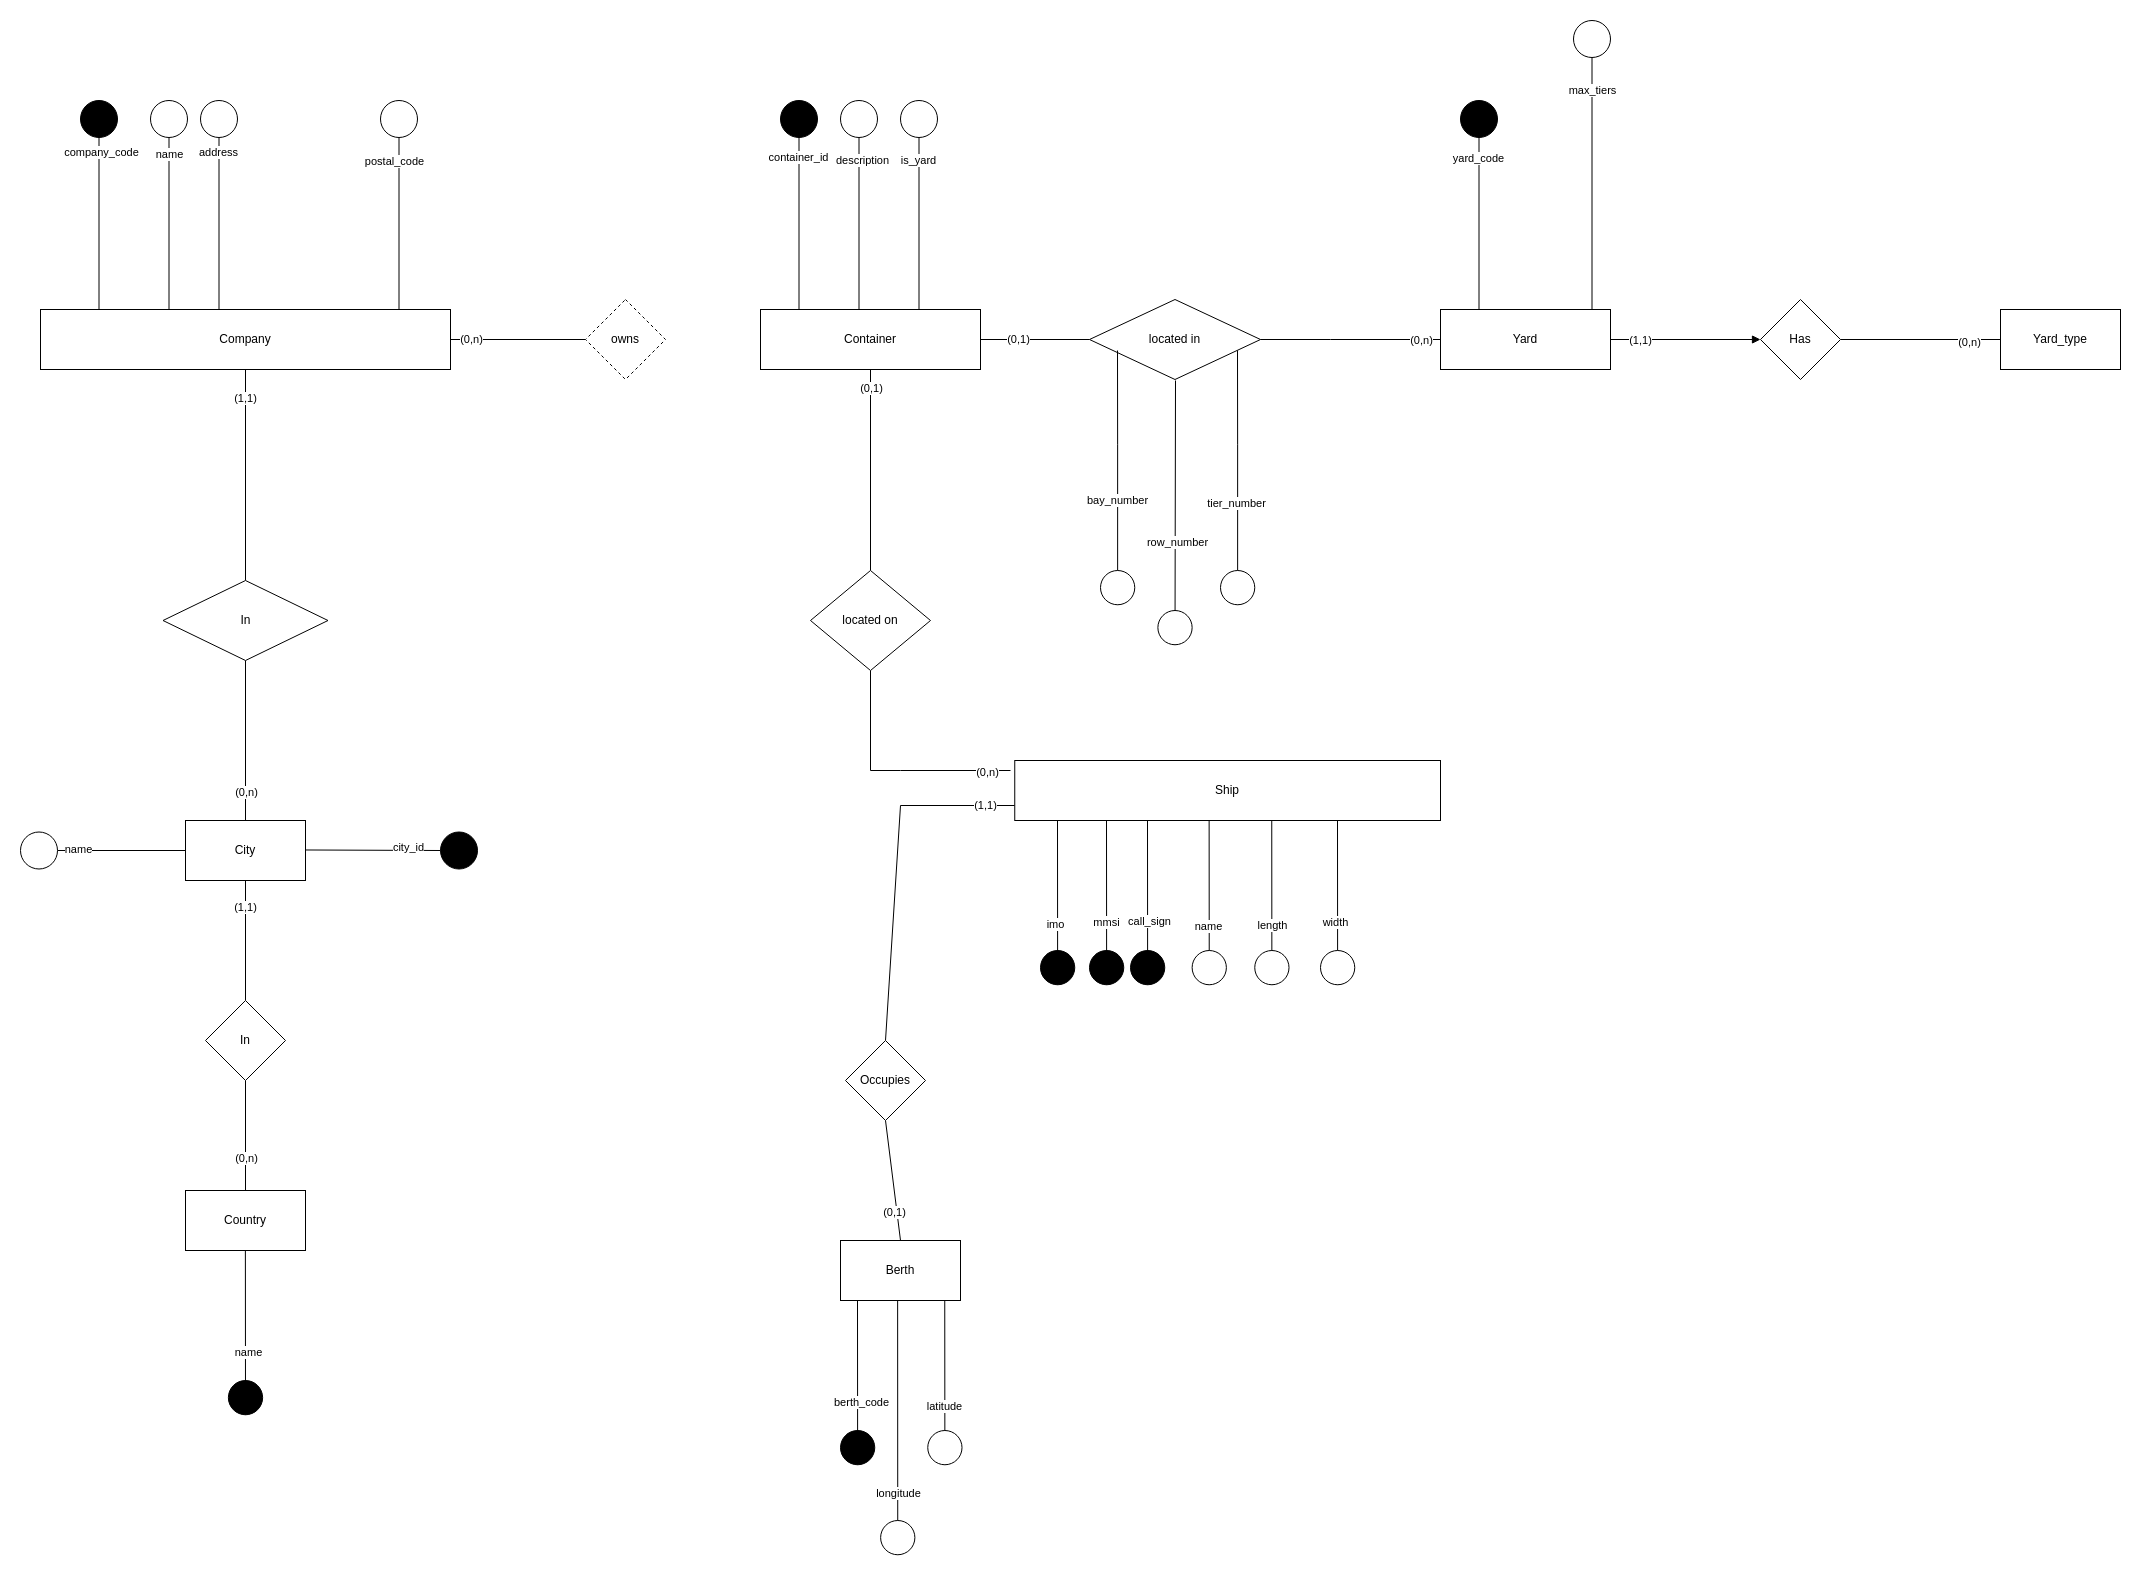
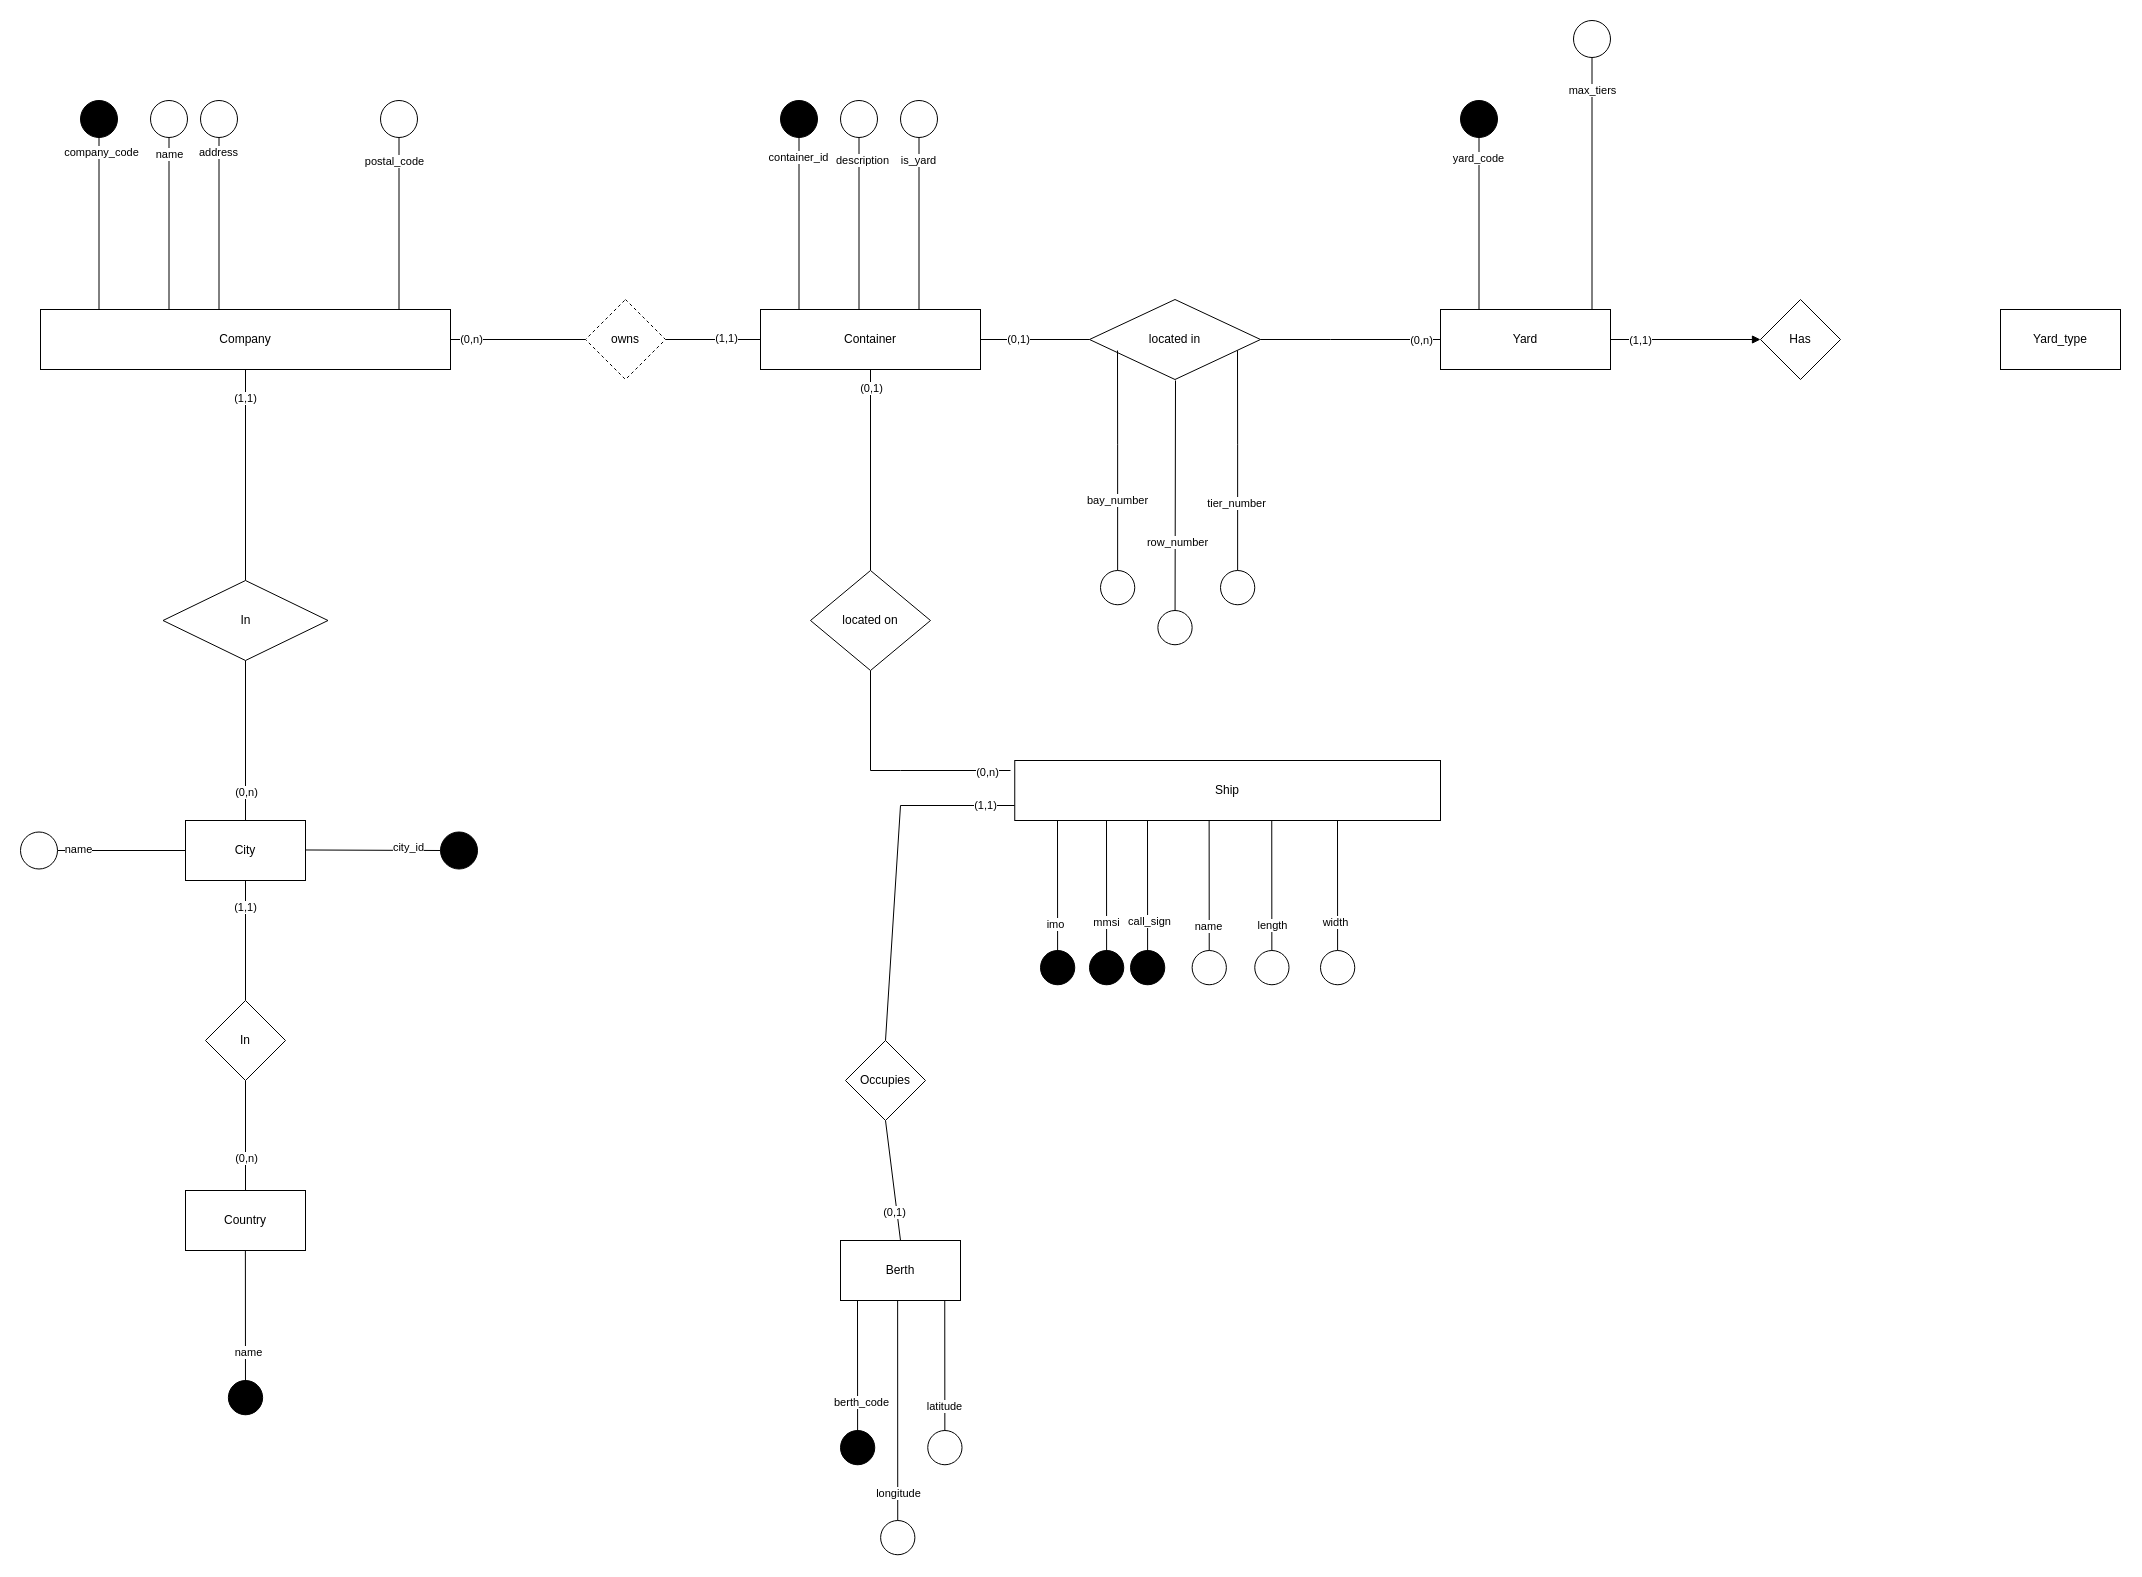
edge "owns" -- "Container": added, label "(1,1)"
edge "Has" -- "Yard_type": removed, label "(0,n)"
